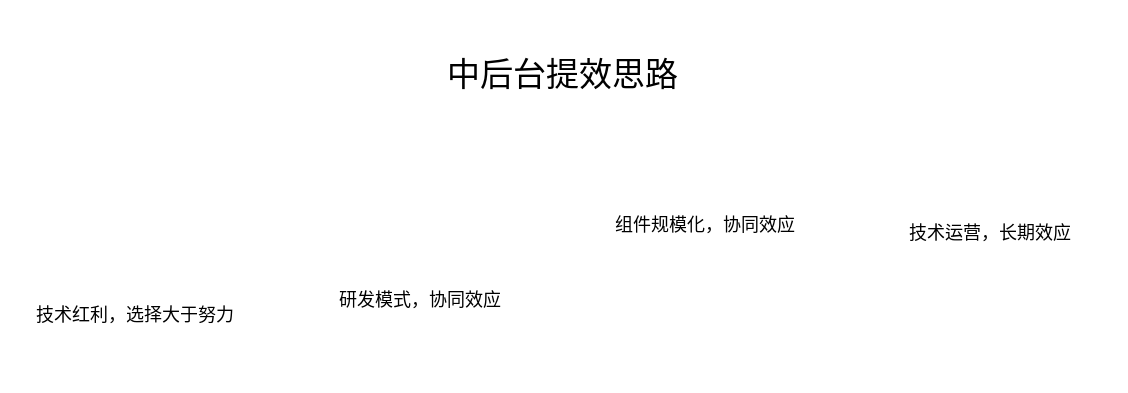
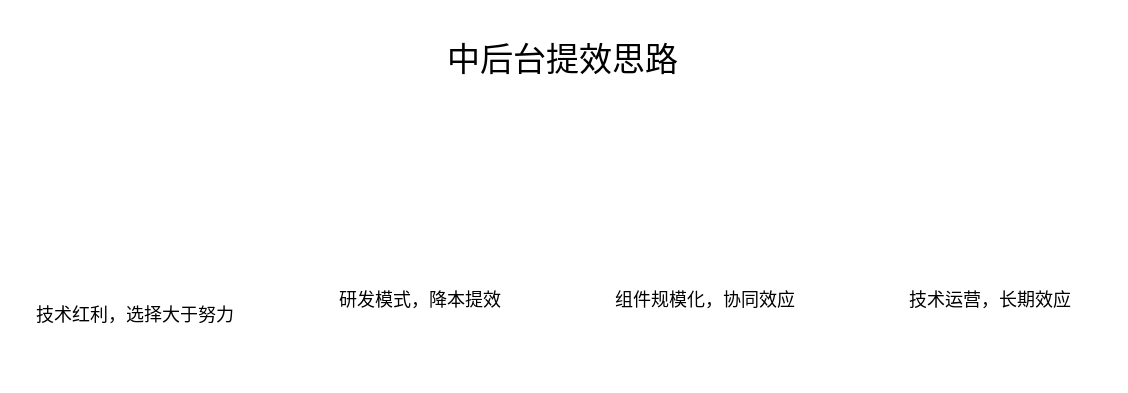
node "中后台提效思路": moved (563, 76) -> (563, 61)
node "组件规模化，协同效应": moved (706, 226) -> (706, 301)
node "技术运营，长期效应": moved (991, 233) -> (991, 301)
node "研发模式，协同效应": label "研发模式，协同效应" -> "研发模式，降本提效"
